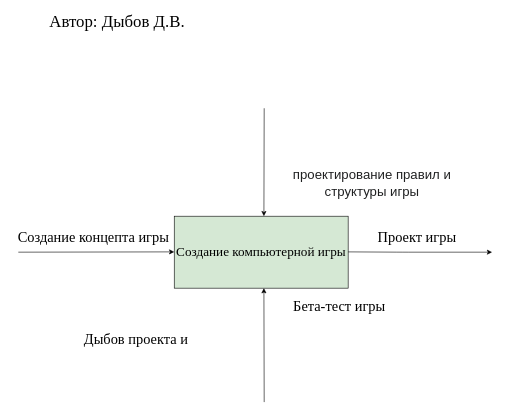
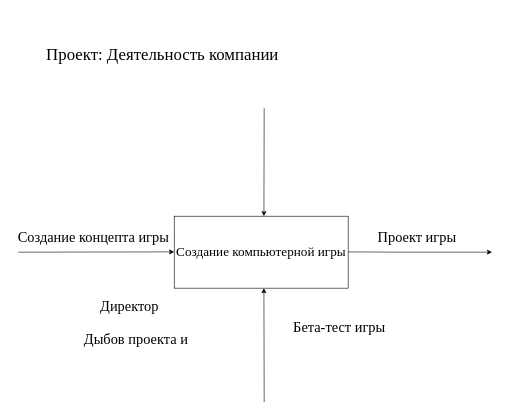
node "Автор: Дыбов Д.В.": removed
node "Проект: Деятельность компании": added
node "проектирование правил и структуры игры": removed
node "Создание компьютерной игры": fillcolor #d5e8d4 -> #ffffff
node "Директор": added
node "Бета-тест игры": moved (339, 306) -> (339, 327)
